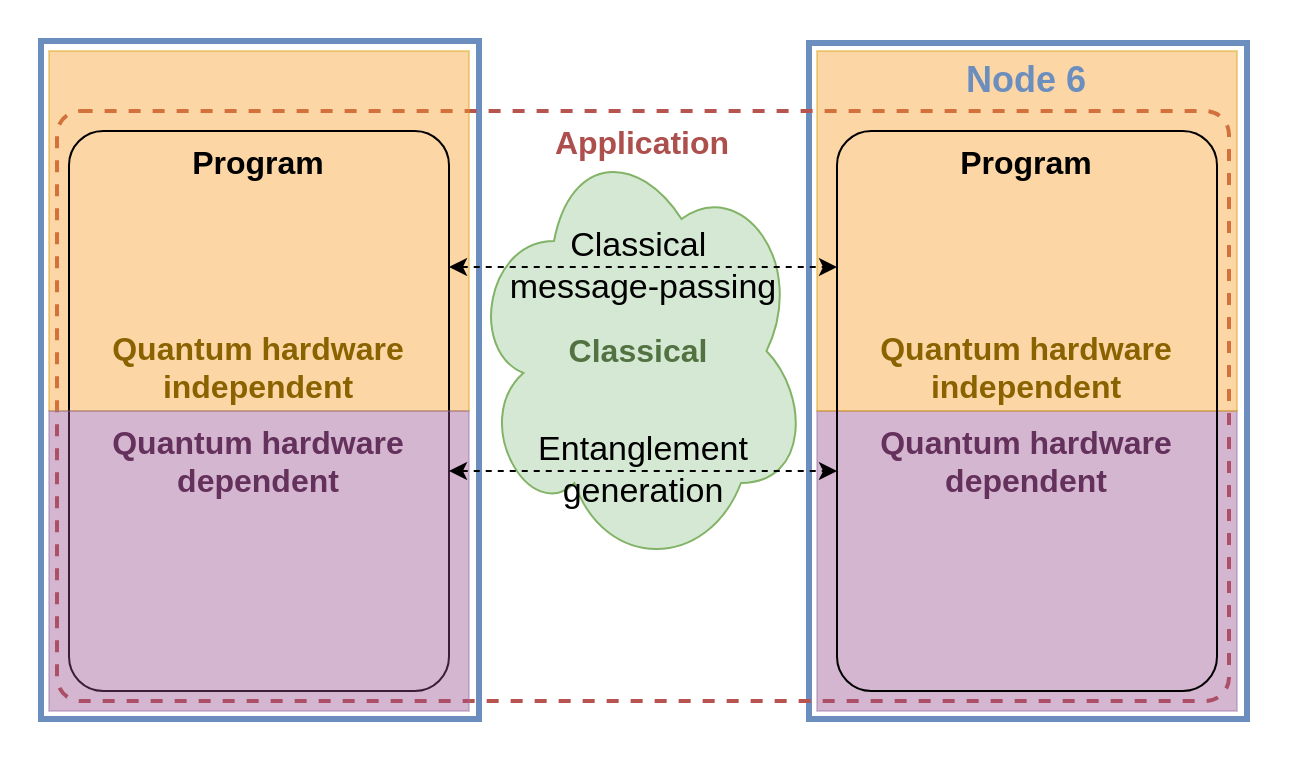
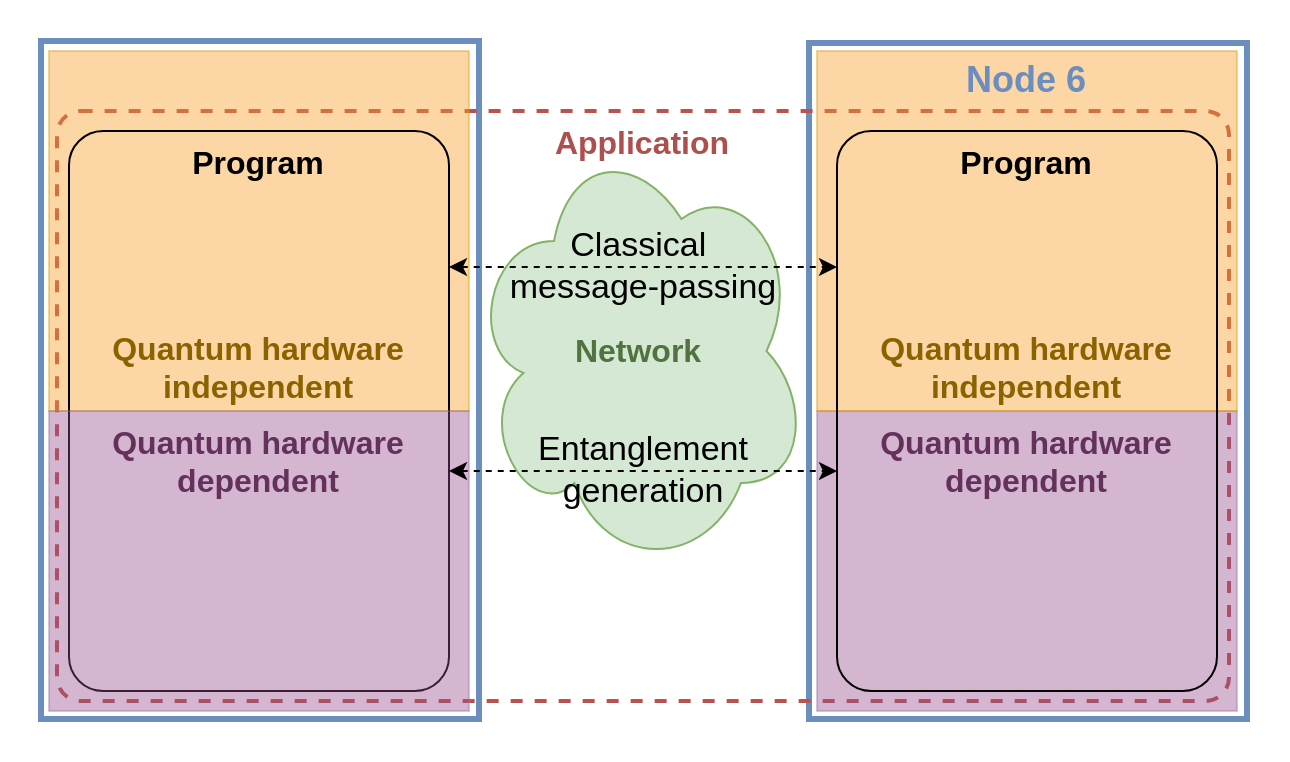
node "Classical": label "Classical" -> "Network"
